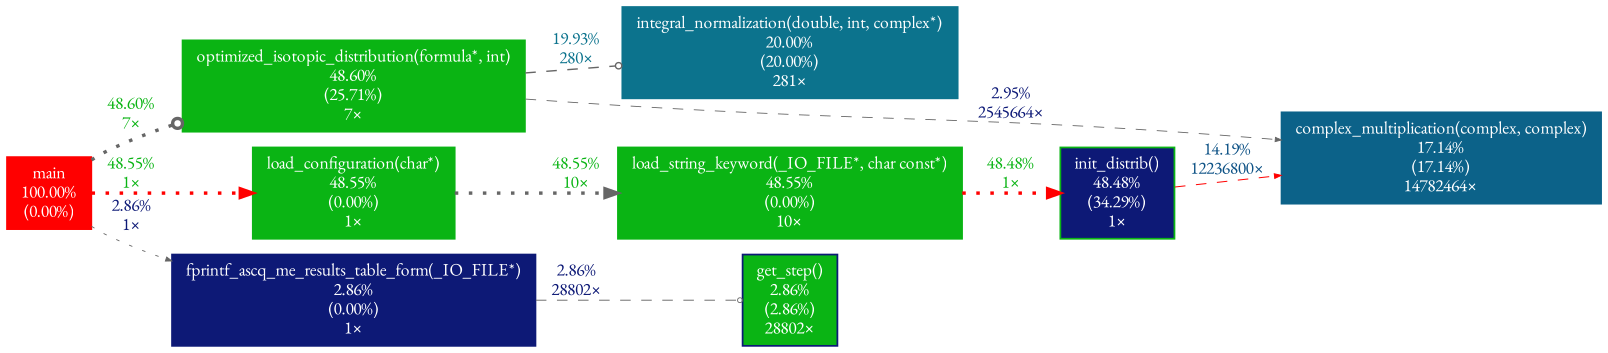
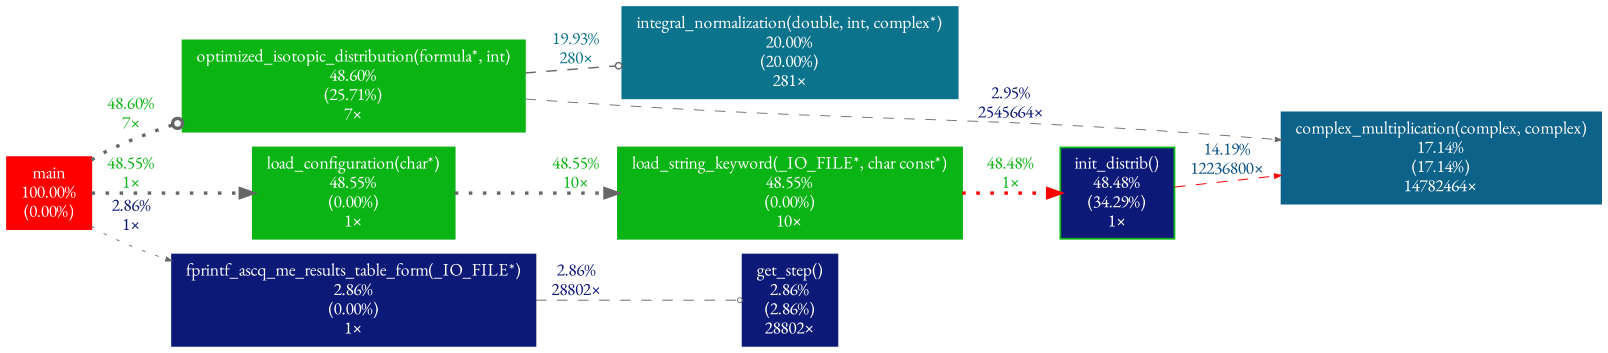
edge "main 100.00% (0.00%)" -> "load_configuration(char*) 48.55% (0.00%) 1×": color red -> gray40
node "get_step() 2.86% (2.86%) 28802×": fillcolor #0ab414 -> #0d1976
